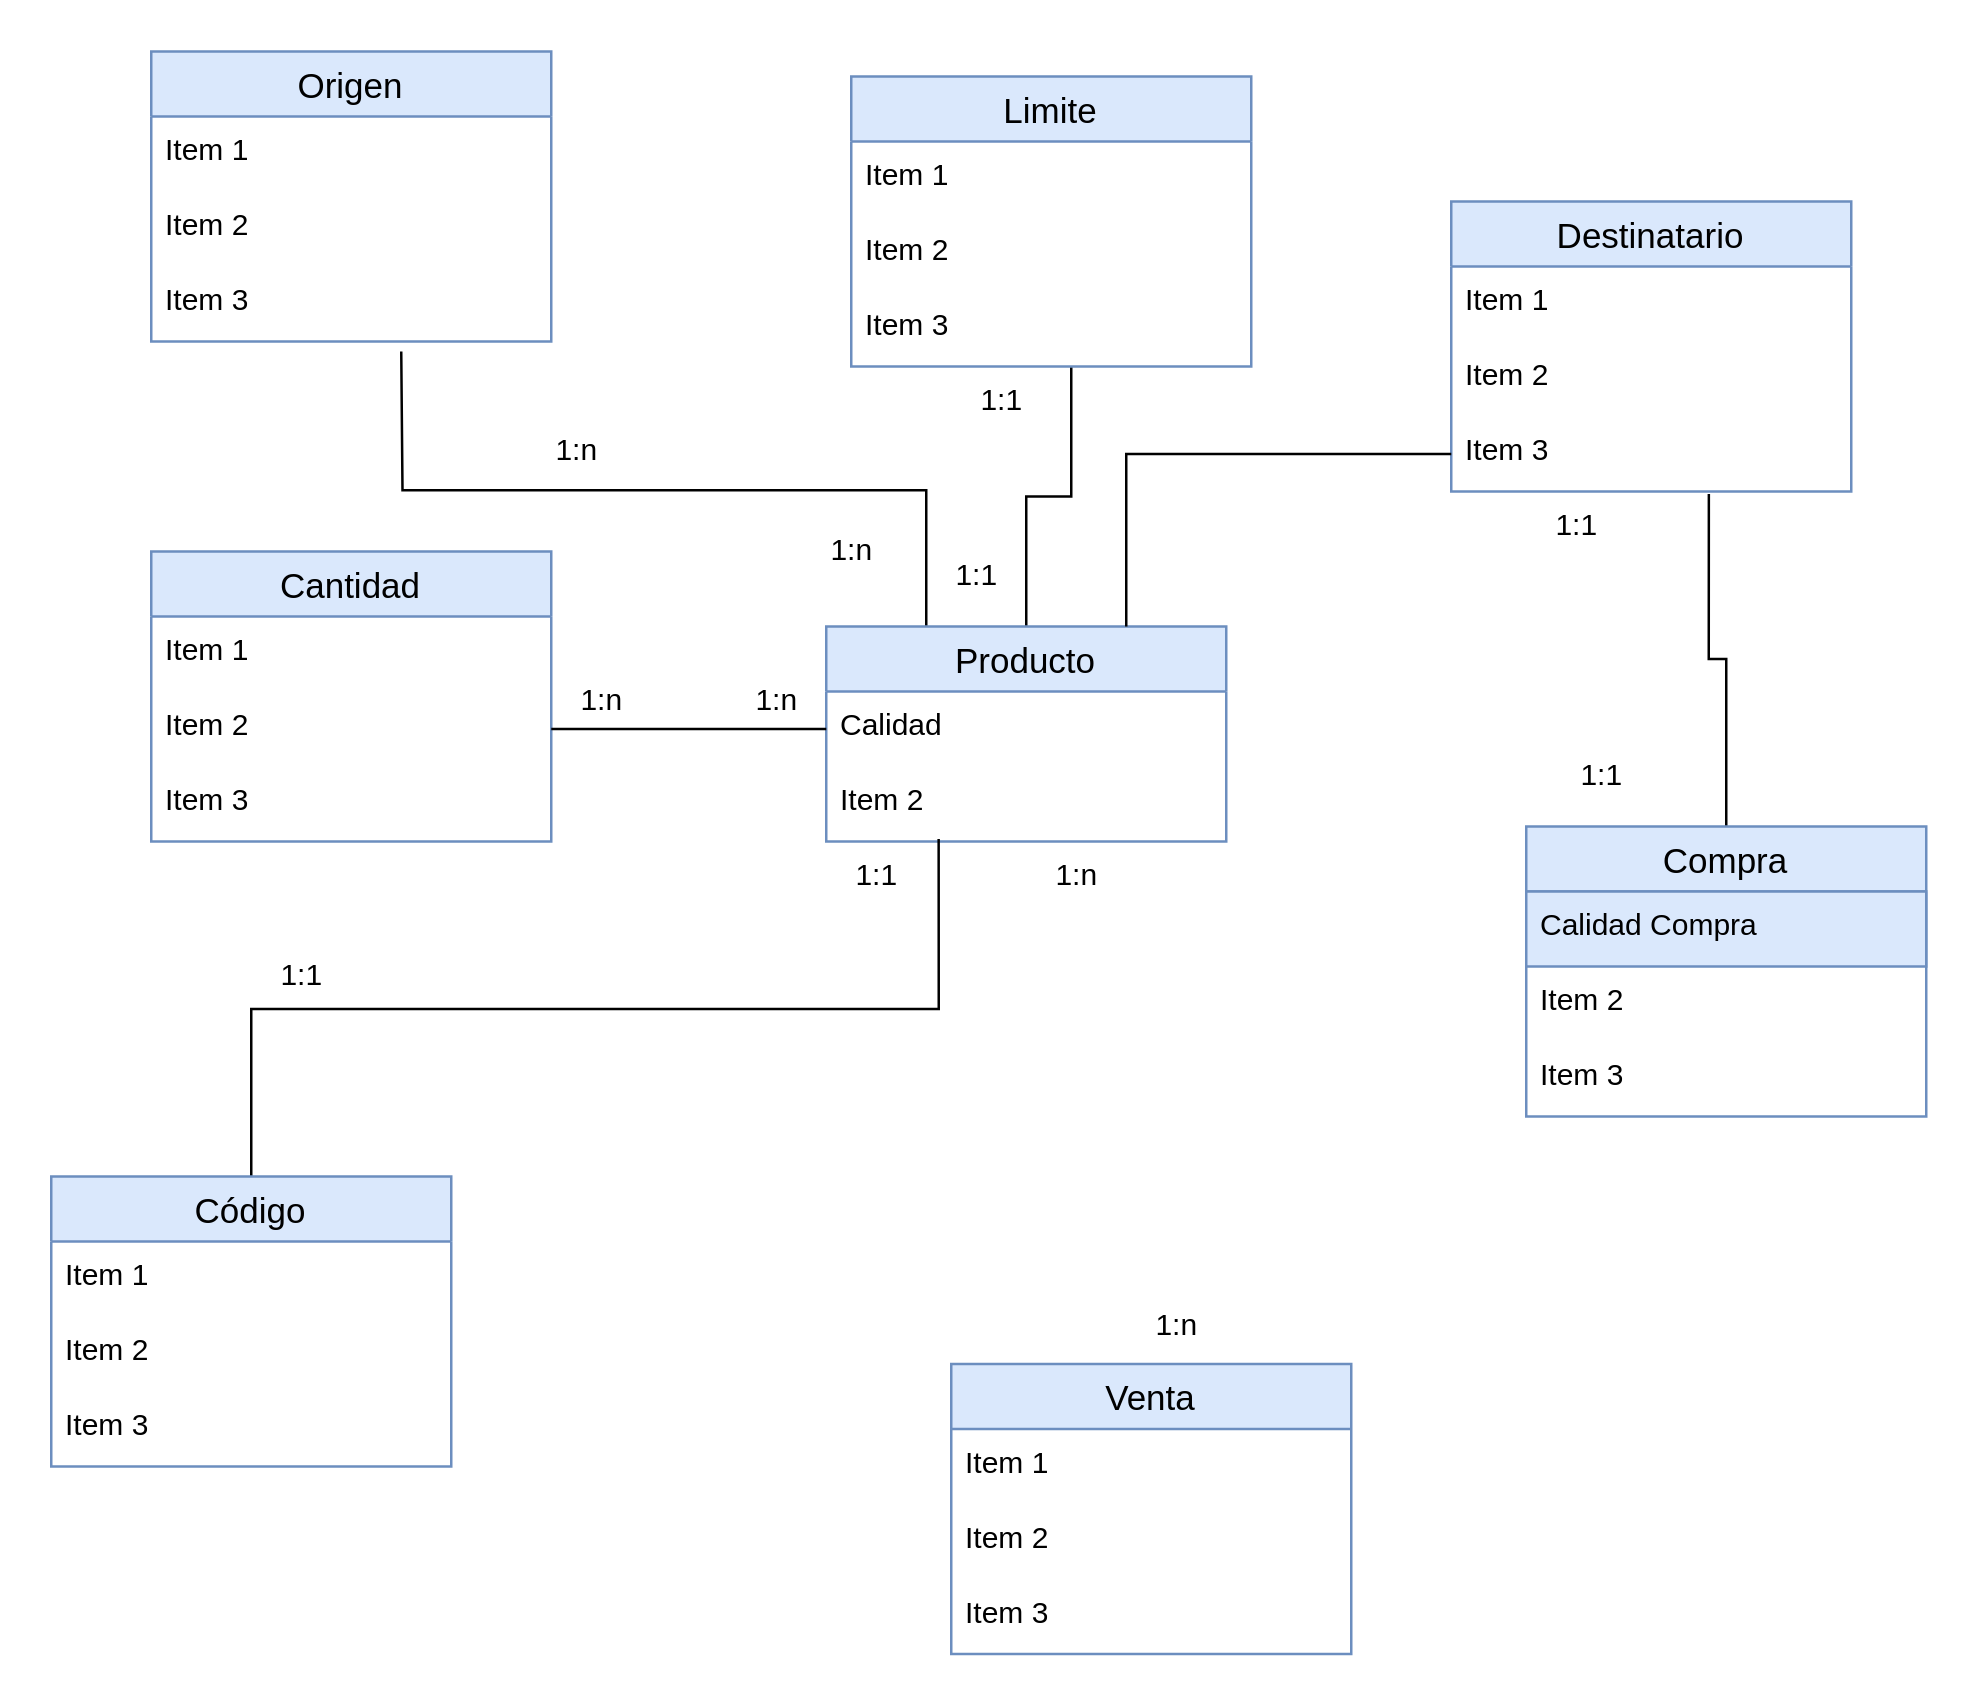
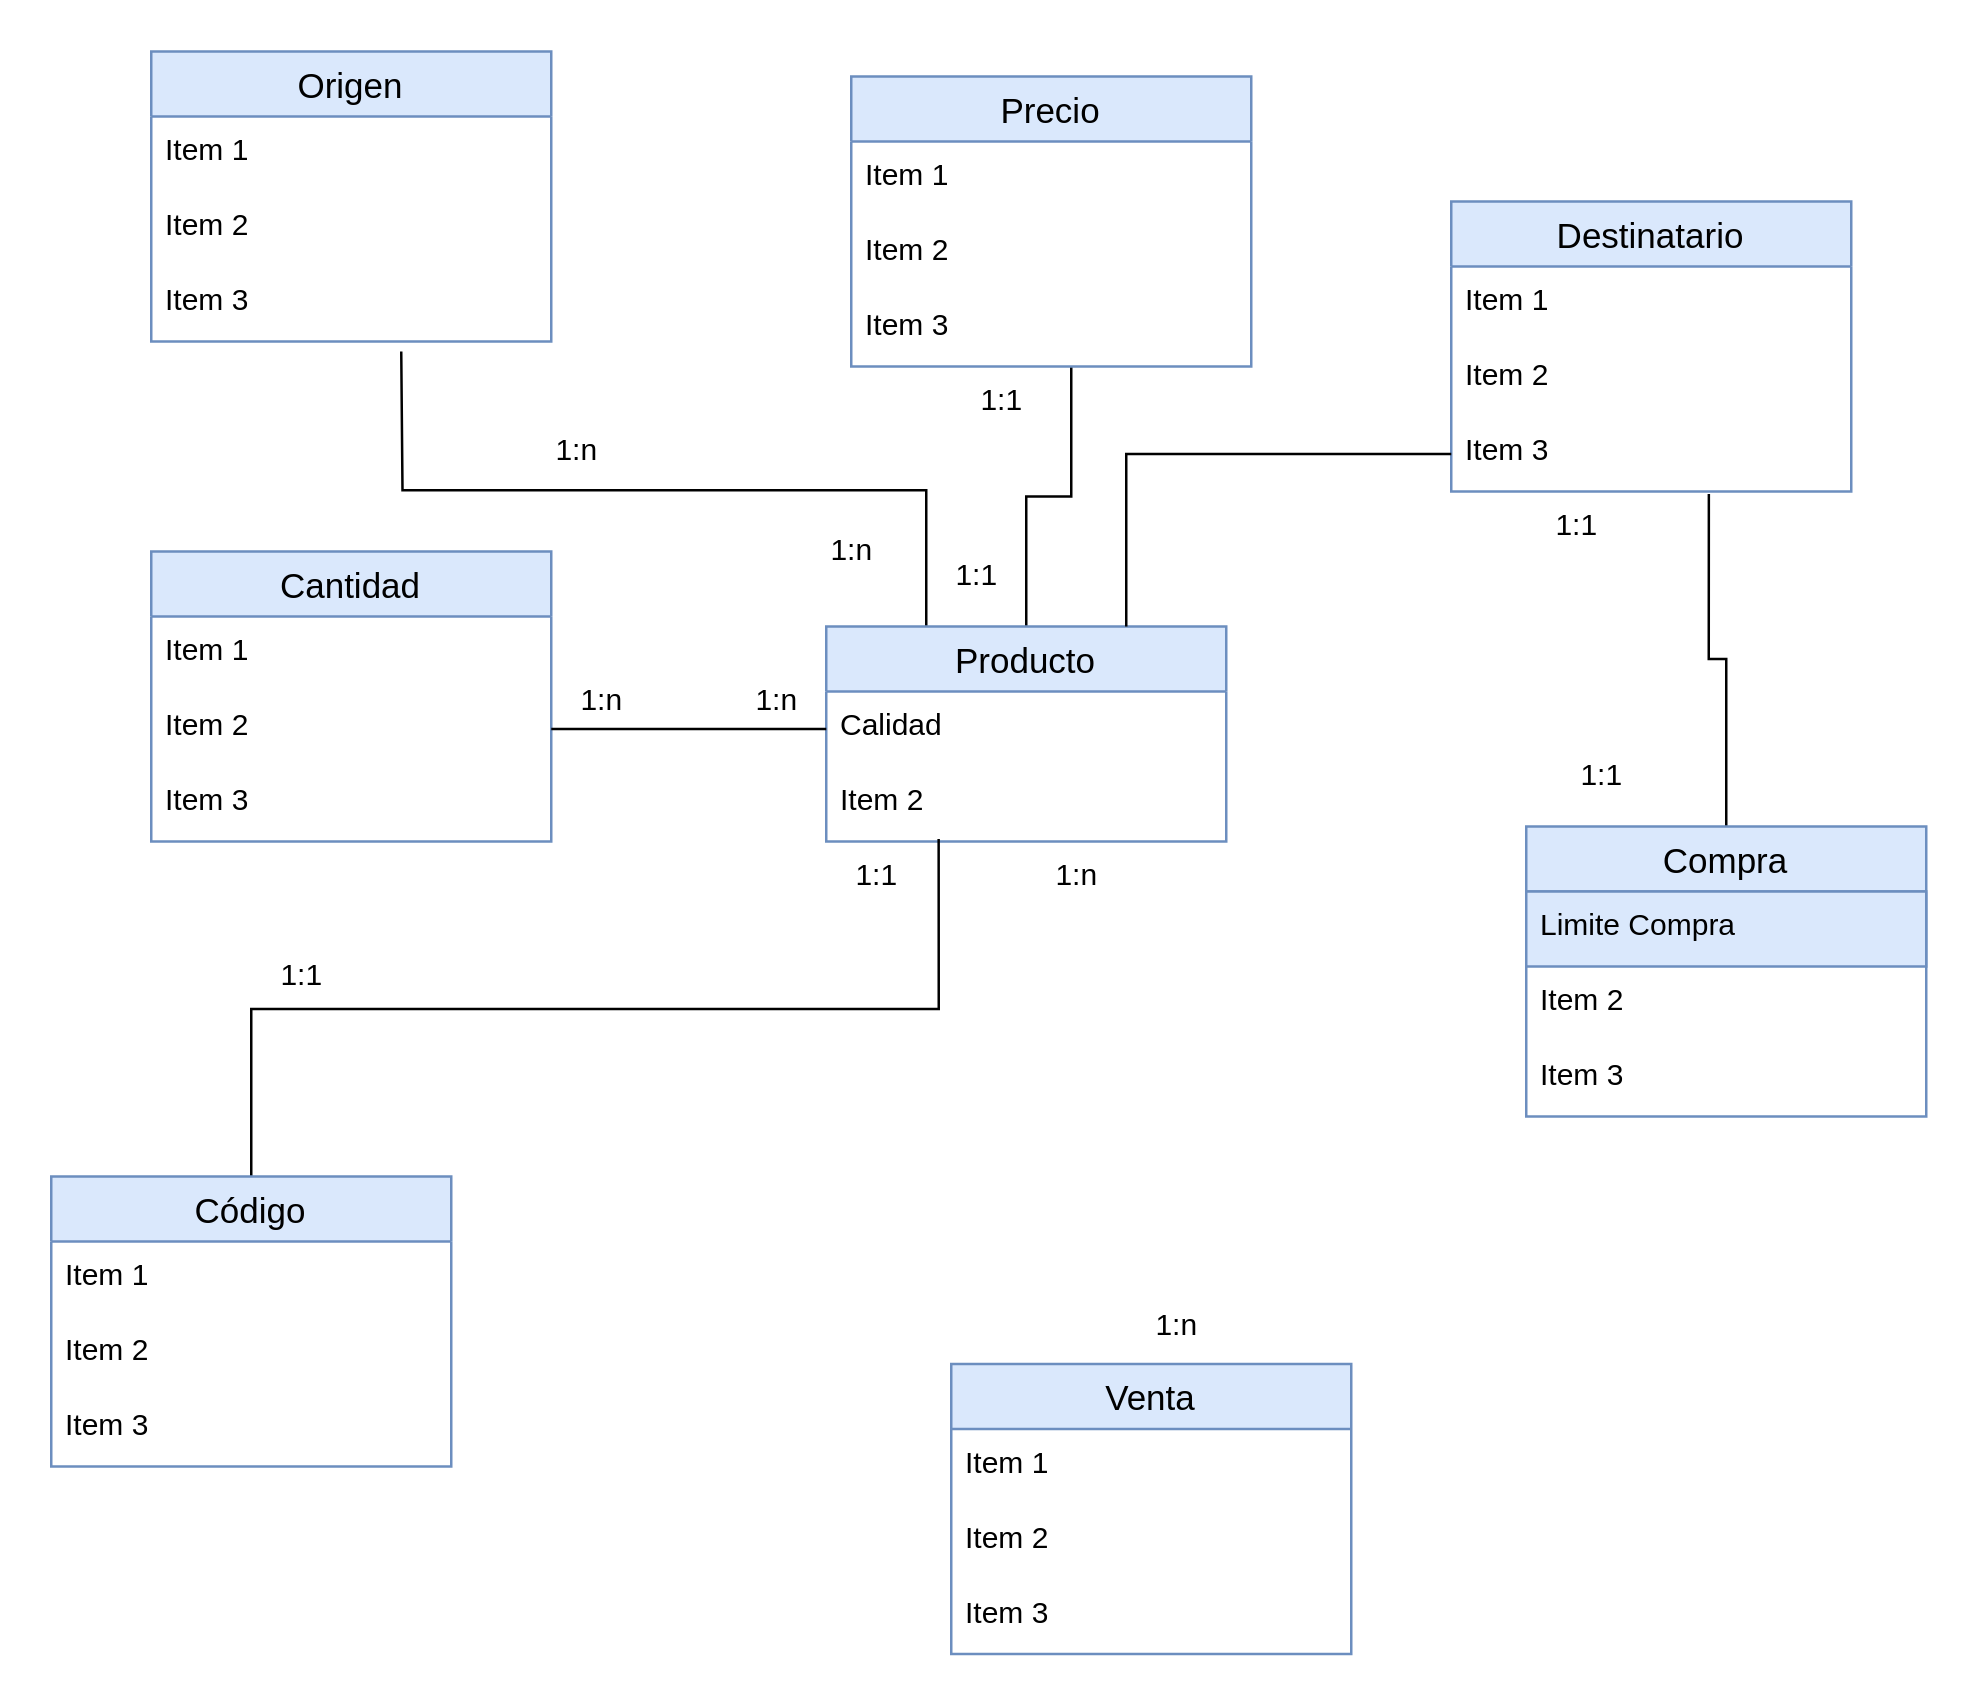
node "Limite": label "Limite" -> "Precio"
node "Calidad Compra": label "Calidad Compra" -> "Limite Compra"
